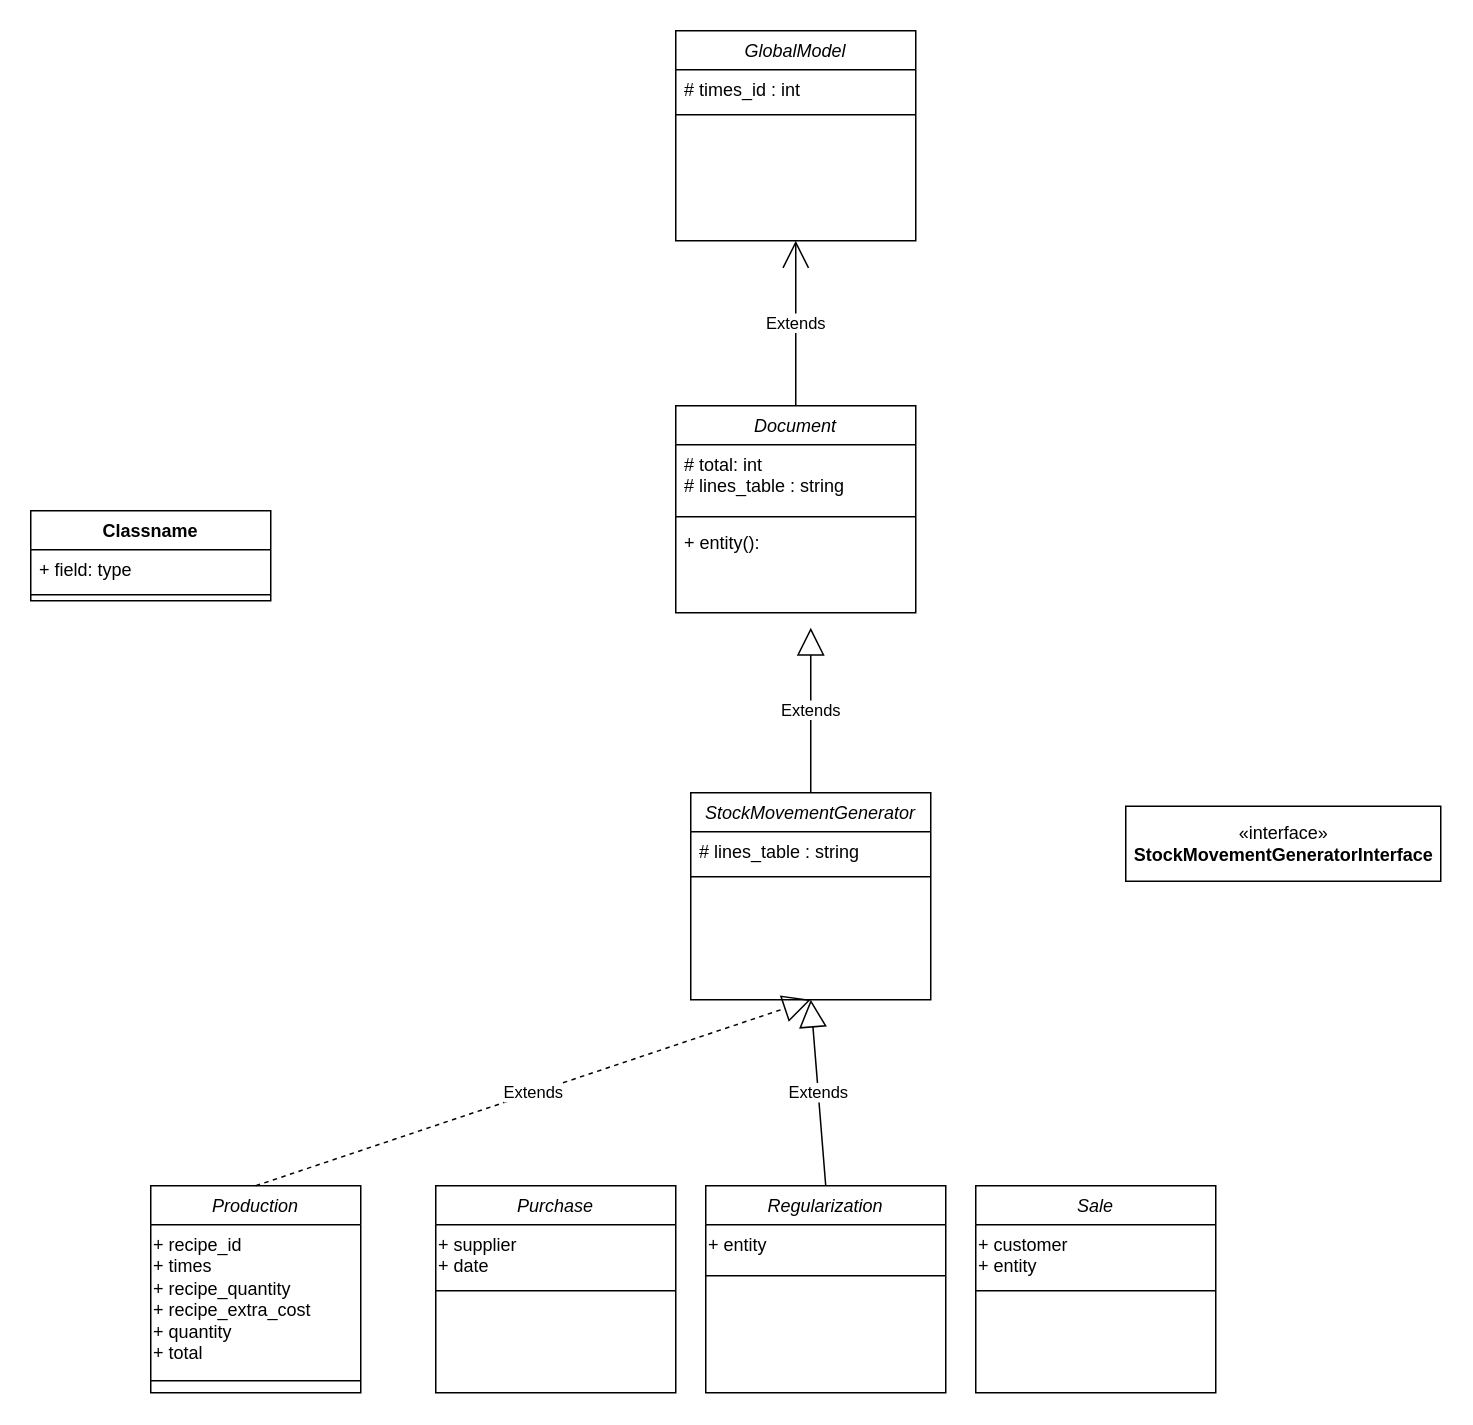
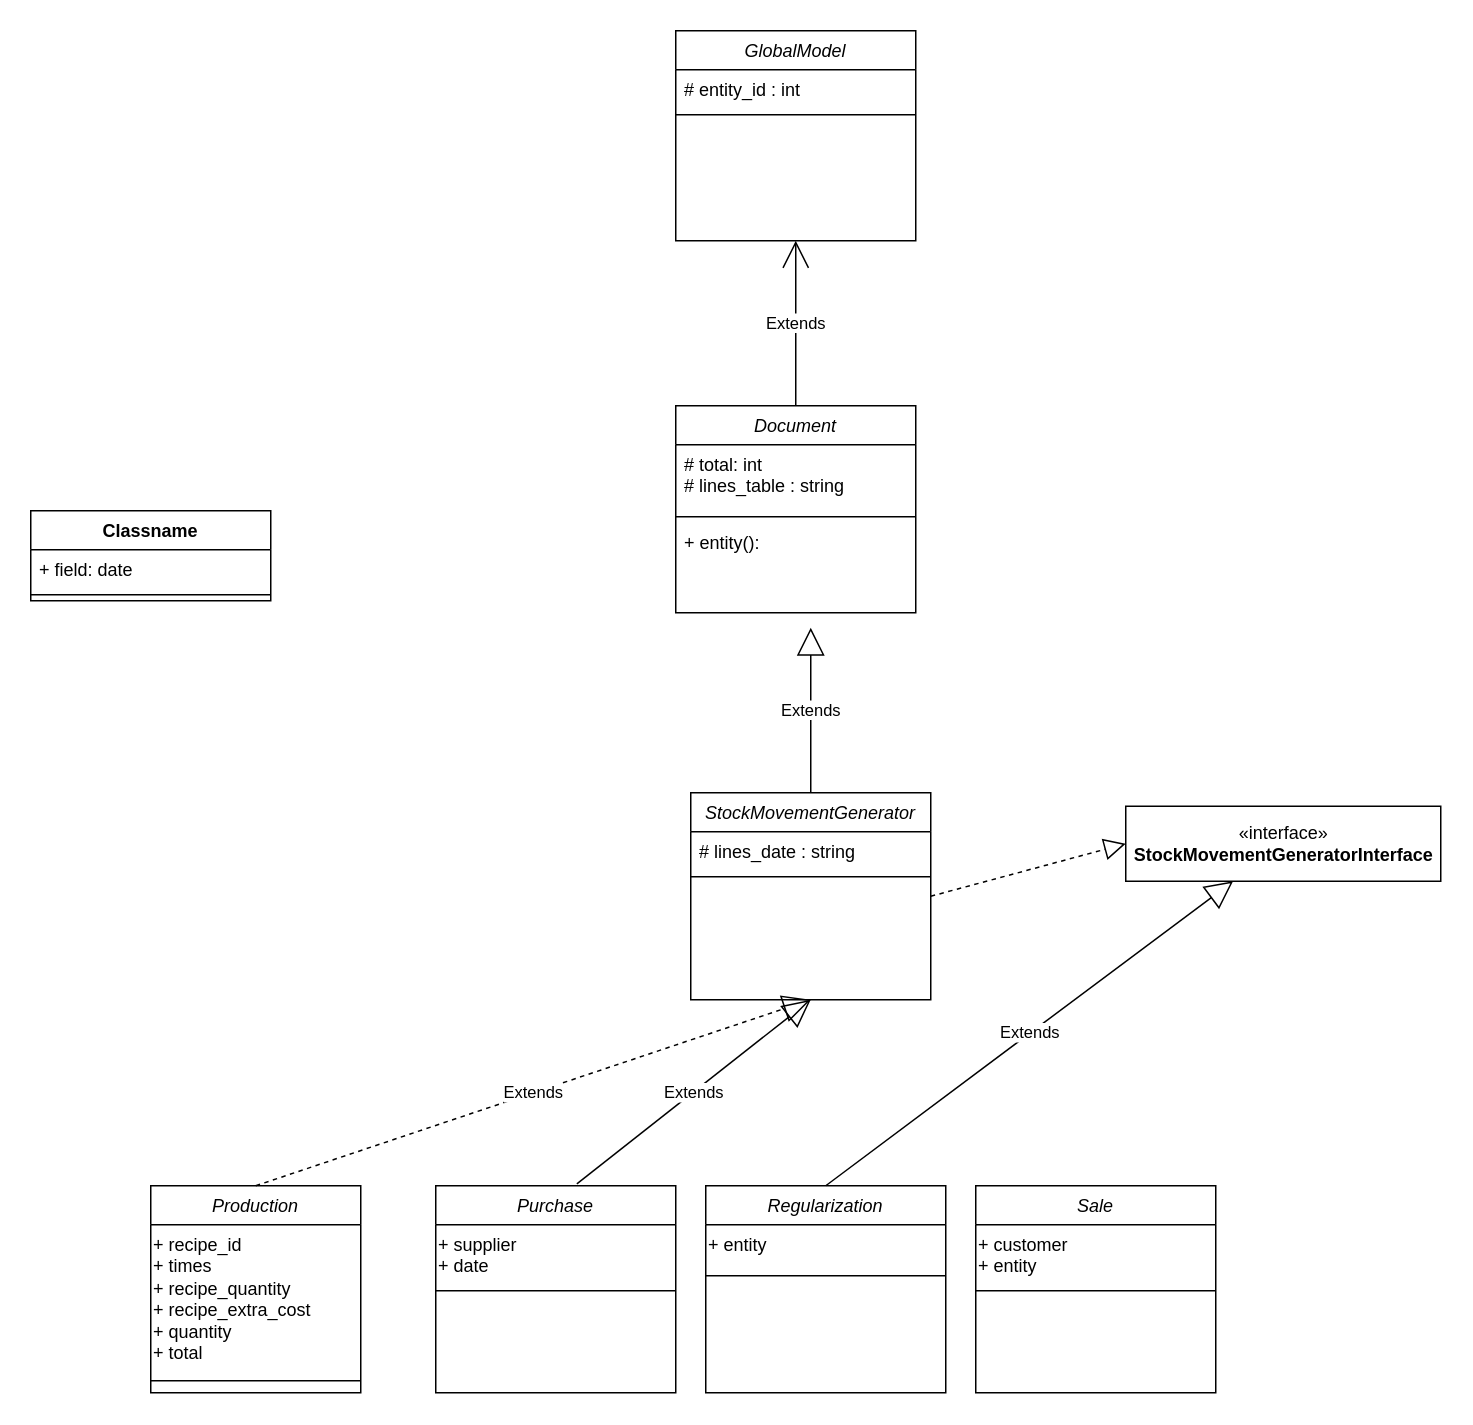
node "# times_id : int": label "# times_id : int" -> "# entity_id : int"
node "+ field: type": label "+ field: type" -> "+ field: date"
node "# lines_table : string": label "# lines_table : string" -> "# lines_date : string"
edge "StockMovementGenerator" -> "«interface» StockMovementGeneratorInterface": added
edge "Purchase" -> "StockMovementGenerator": added, label "Extends"
edge "Regularization" -> "StockMovementGenerator": now "Regularization" -> "«interface» StockMovementGeneratorInterface"
